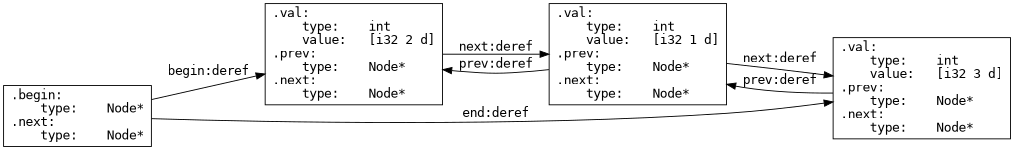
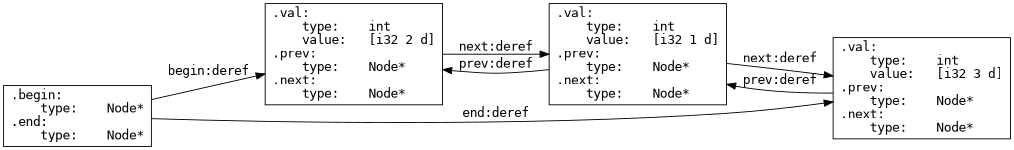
node ".begin: type:    Node* .next: type:    Node*": label ".begin: type:    Node* .next: type:    Node*" -> ".begin: type:    Node* .end: type:    Node*"
